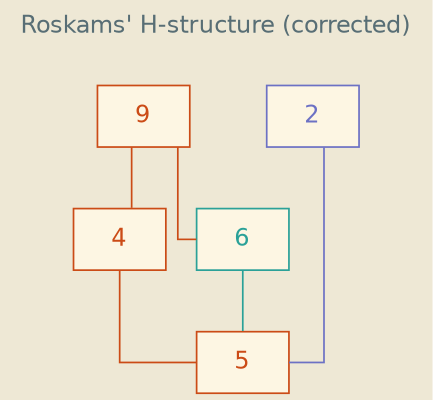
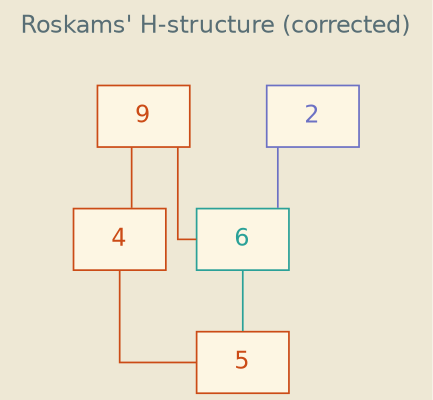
edge "2" -- "5": now "2" -- "6"
